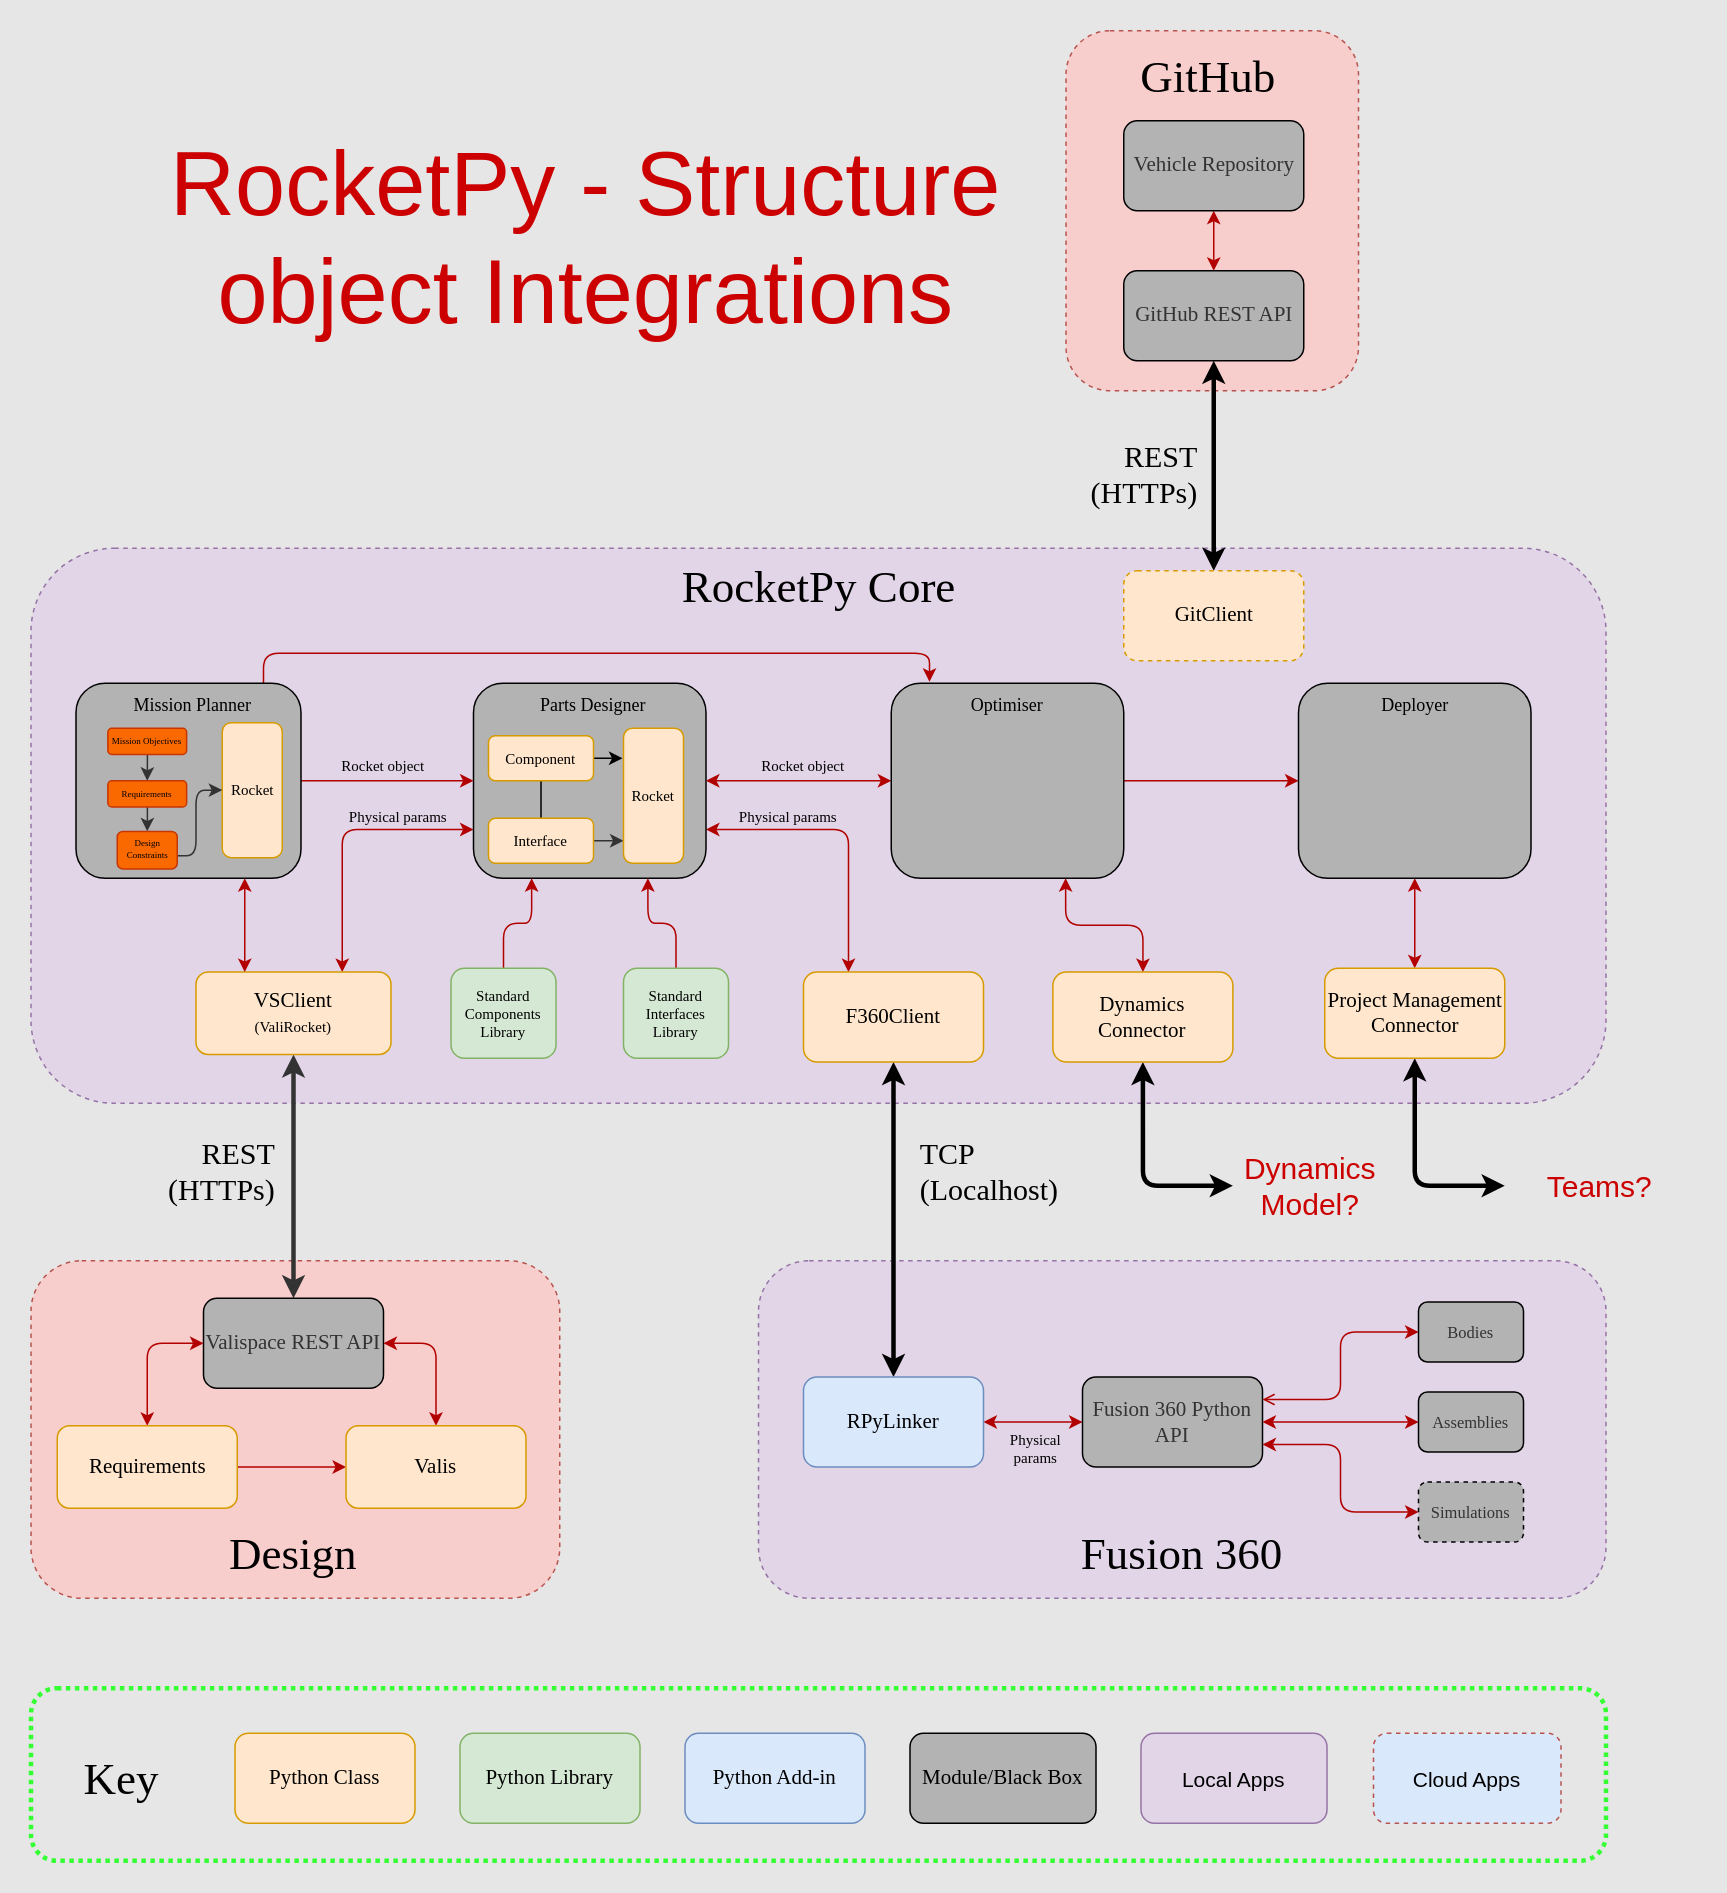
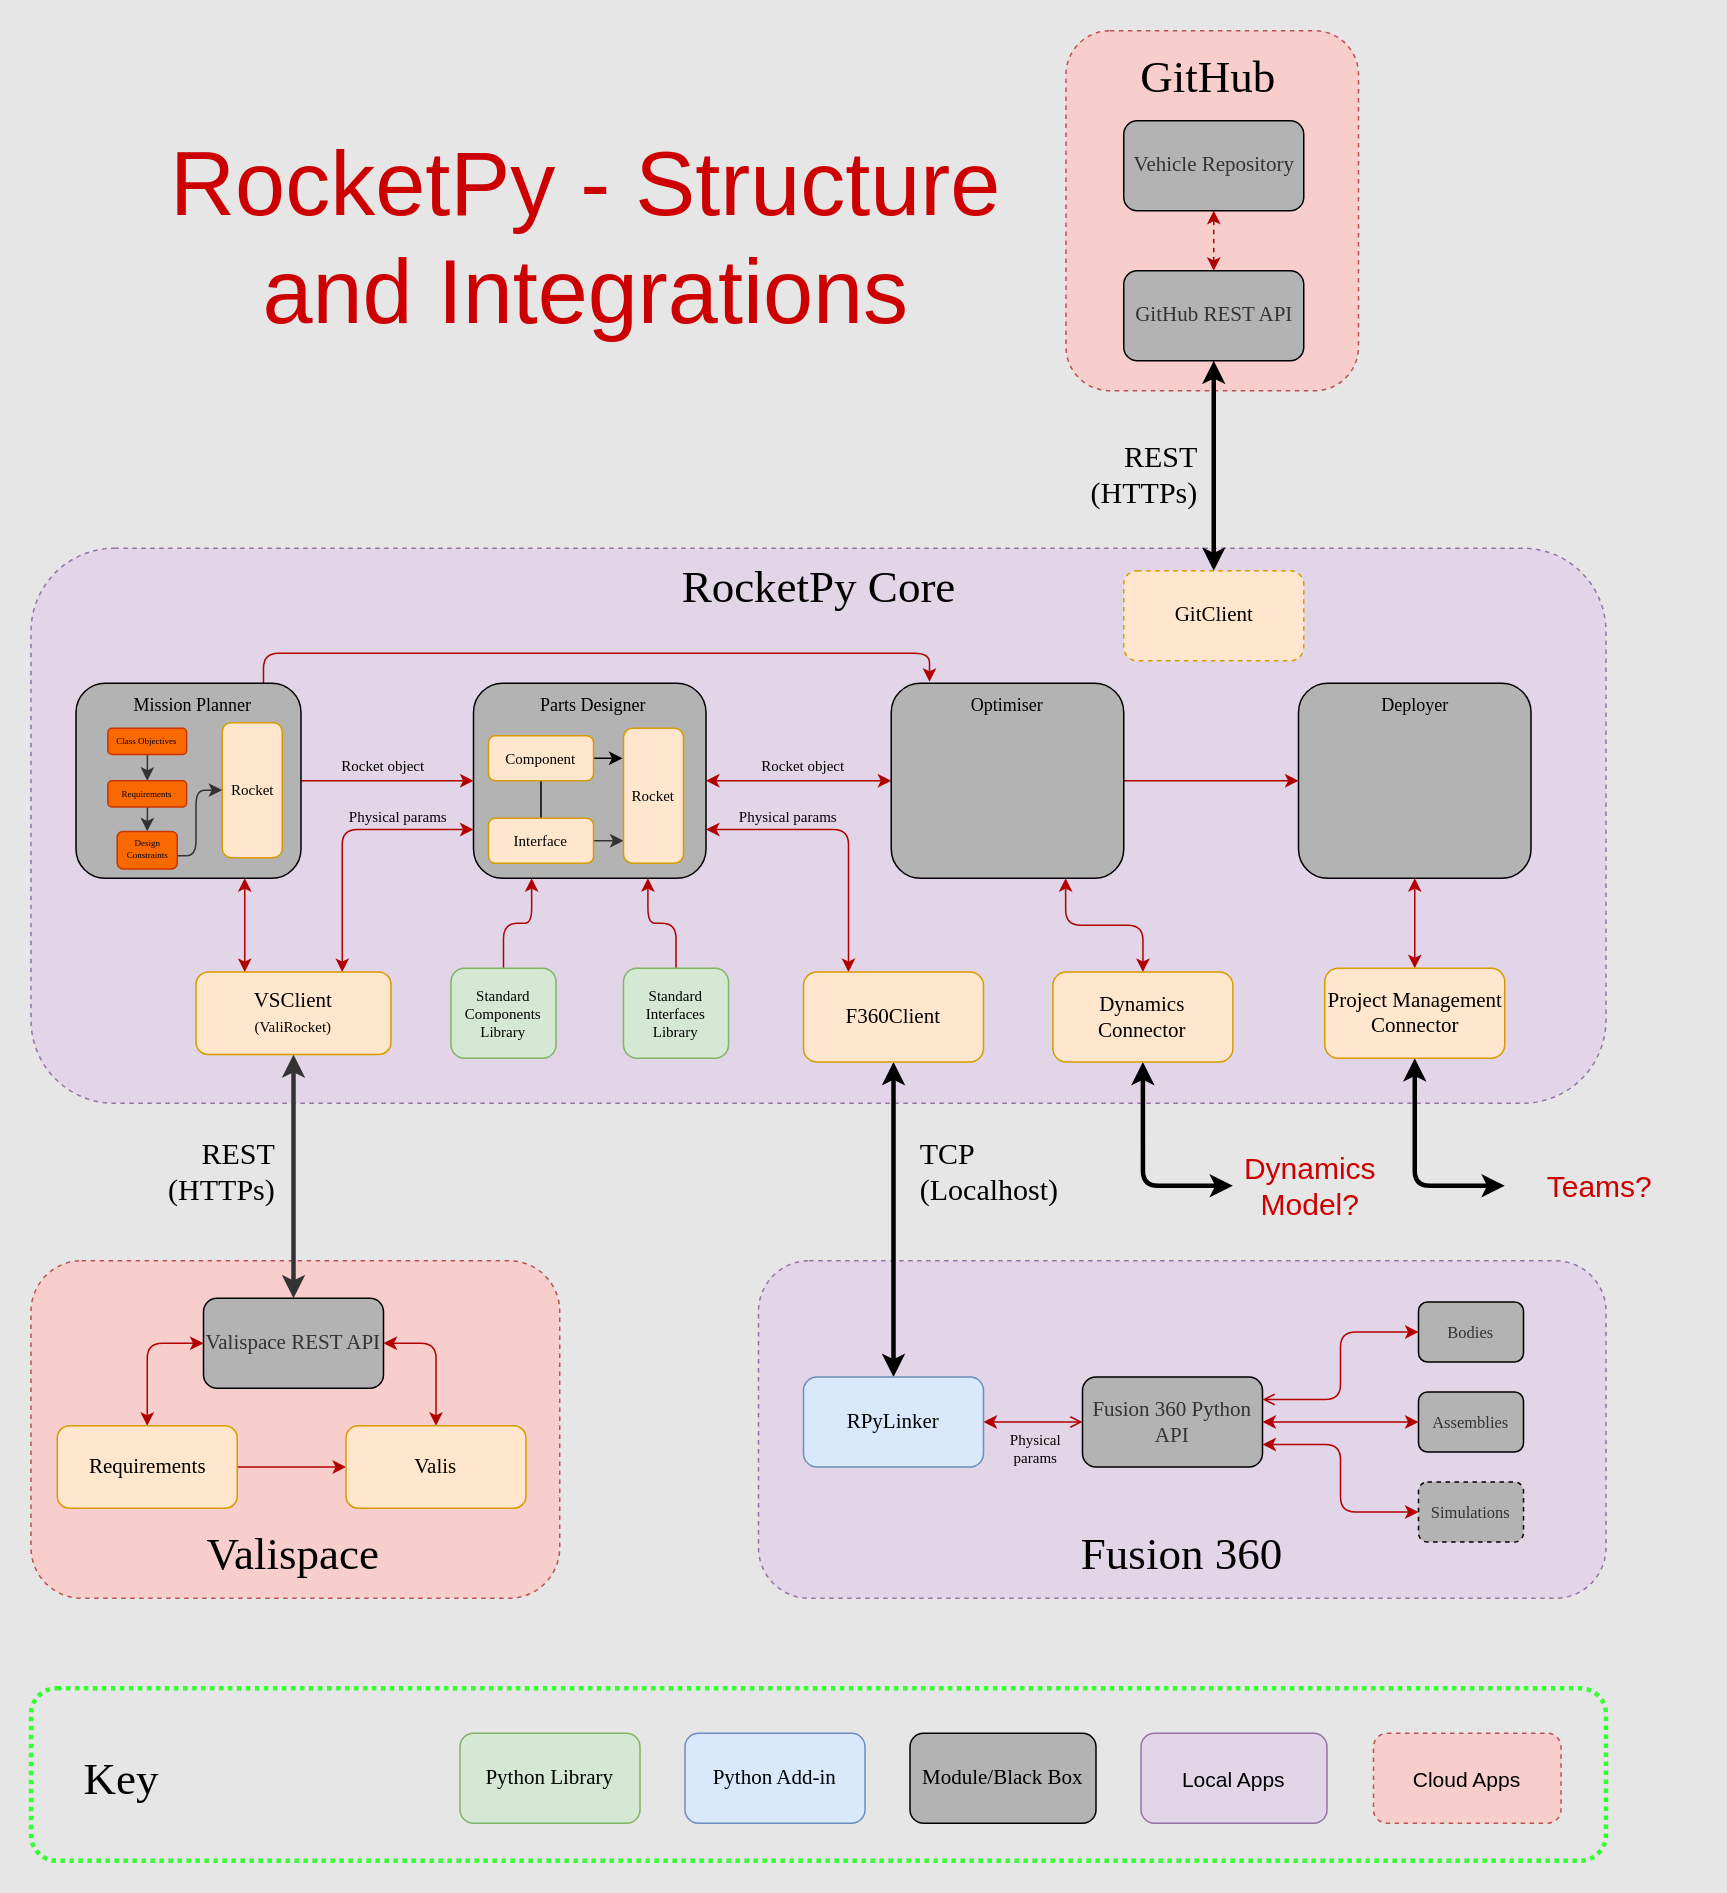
node "RocketPy - Structure object Integrations": label "RocketPy - Structure object Integrations" -> "RocketPy - Structure and Integrations"
edge "Vehicle Repository" -- "GitHub REST API": style solid -> dashed
node "Mission Objectives": label "Mission Objectives" -> "Class Objectives"
edge "RPyLinker" -- "Fusion 360 Python API": arrowhead classic -> open
node "Design": label "Design" -> "Valispace"
node "Python Class": removed
node "Cloud Apps": fillcolor #dae8fc -> #f8cecc
